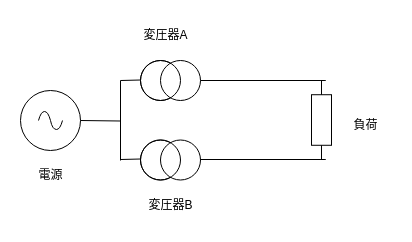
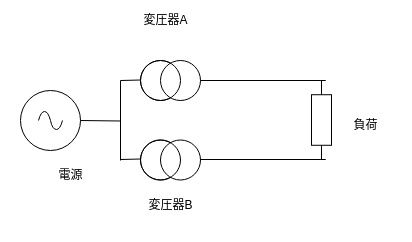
node "変圧器A": moved (166, 36) -> (166, 21)
node "電源": moved (51, 175) -> (71, 175)
